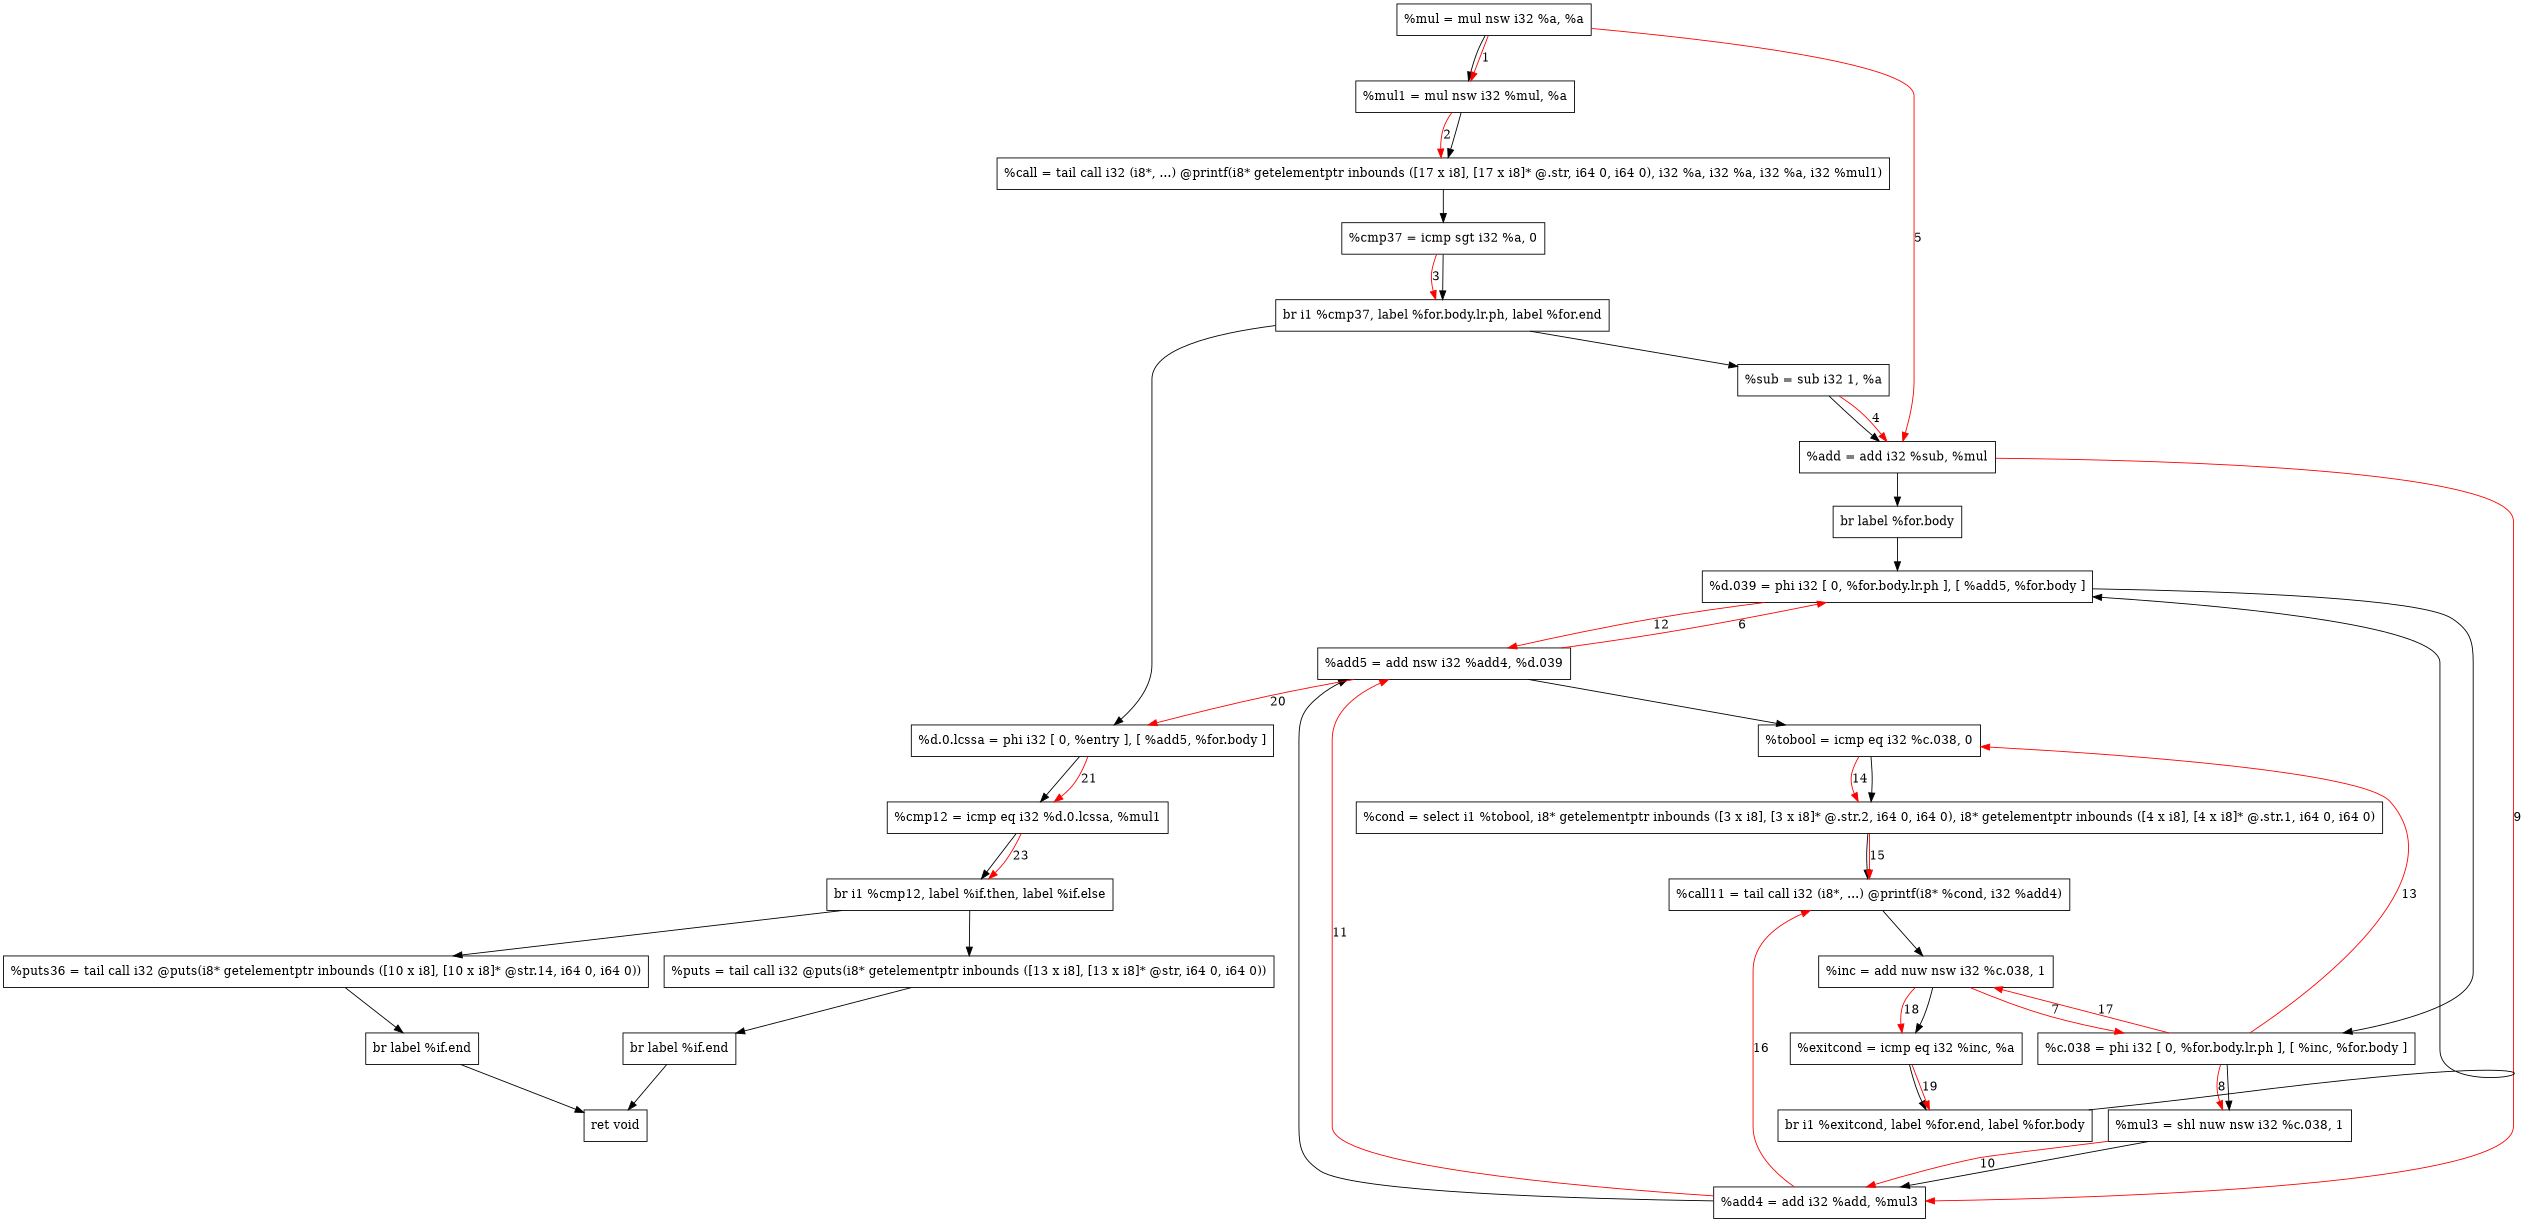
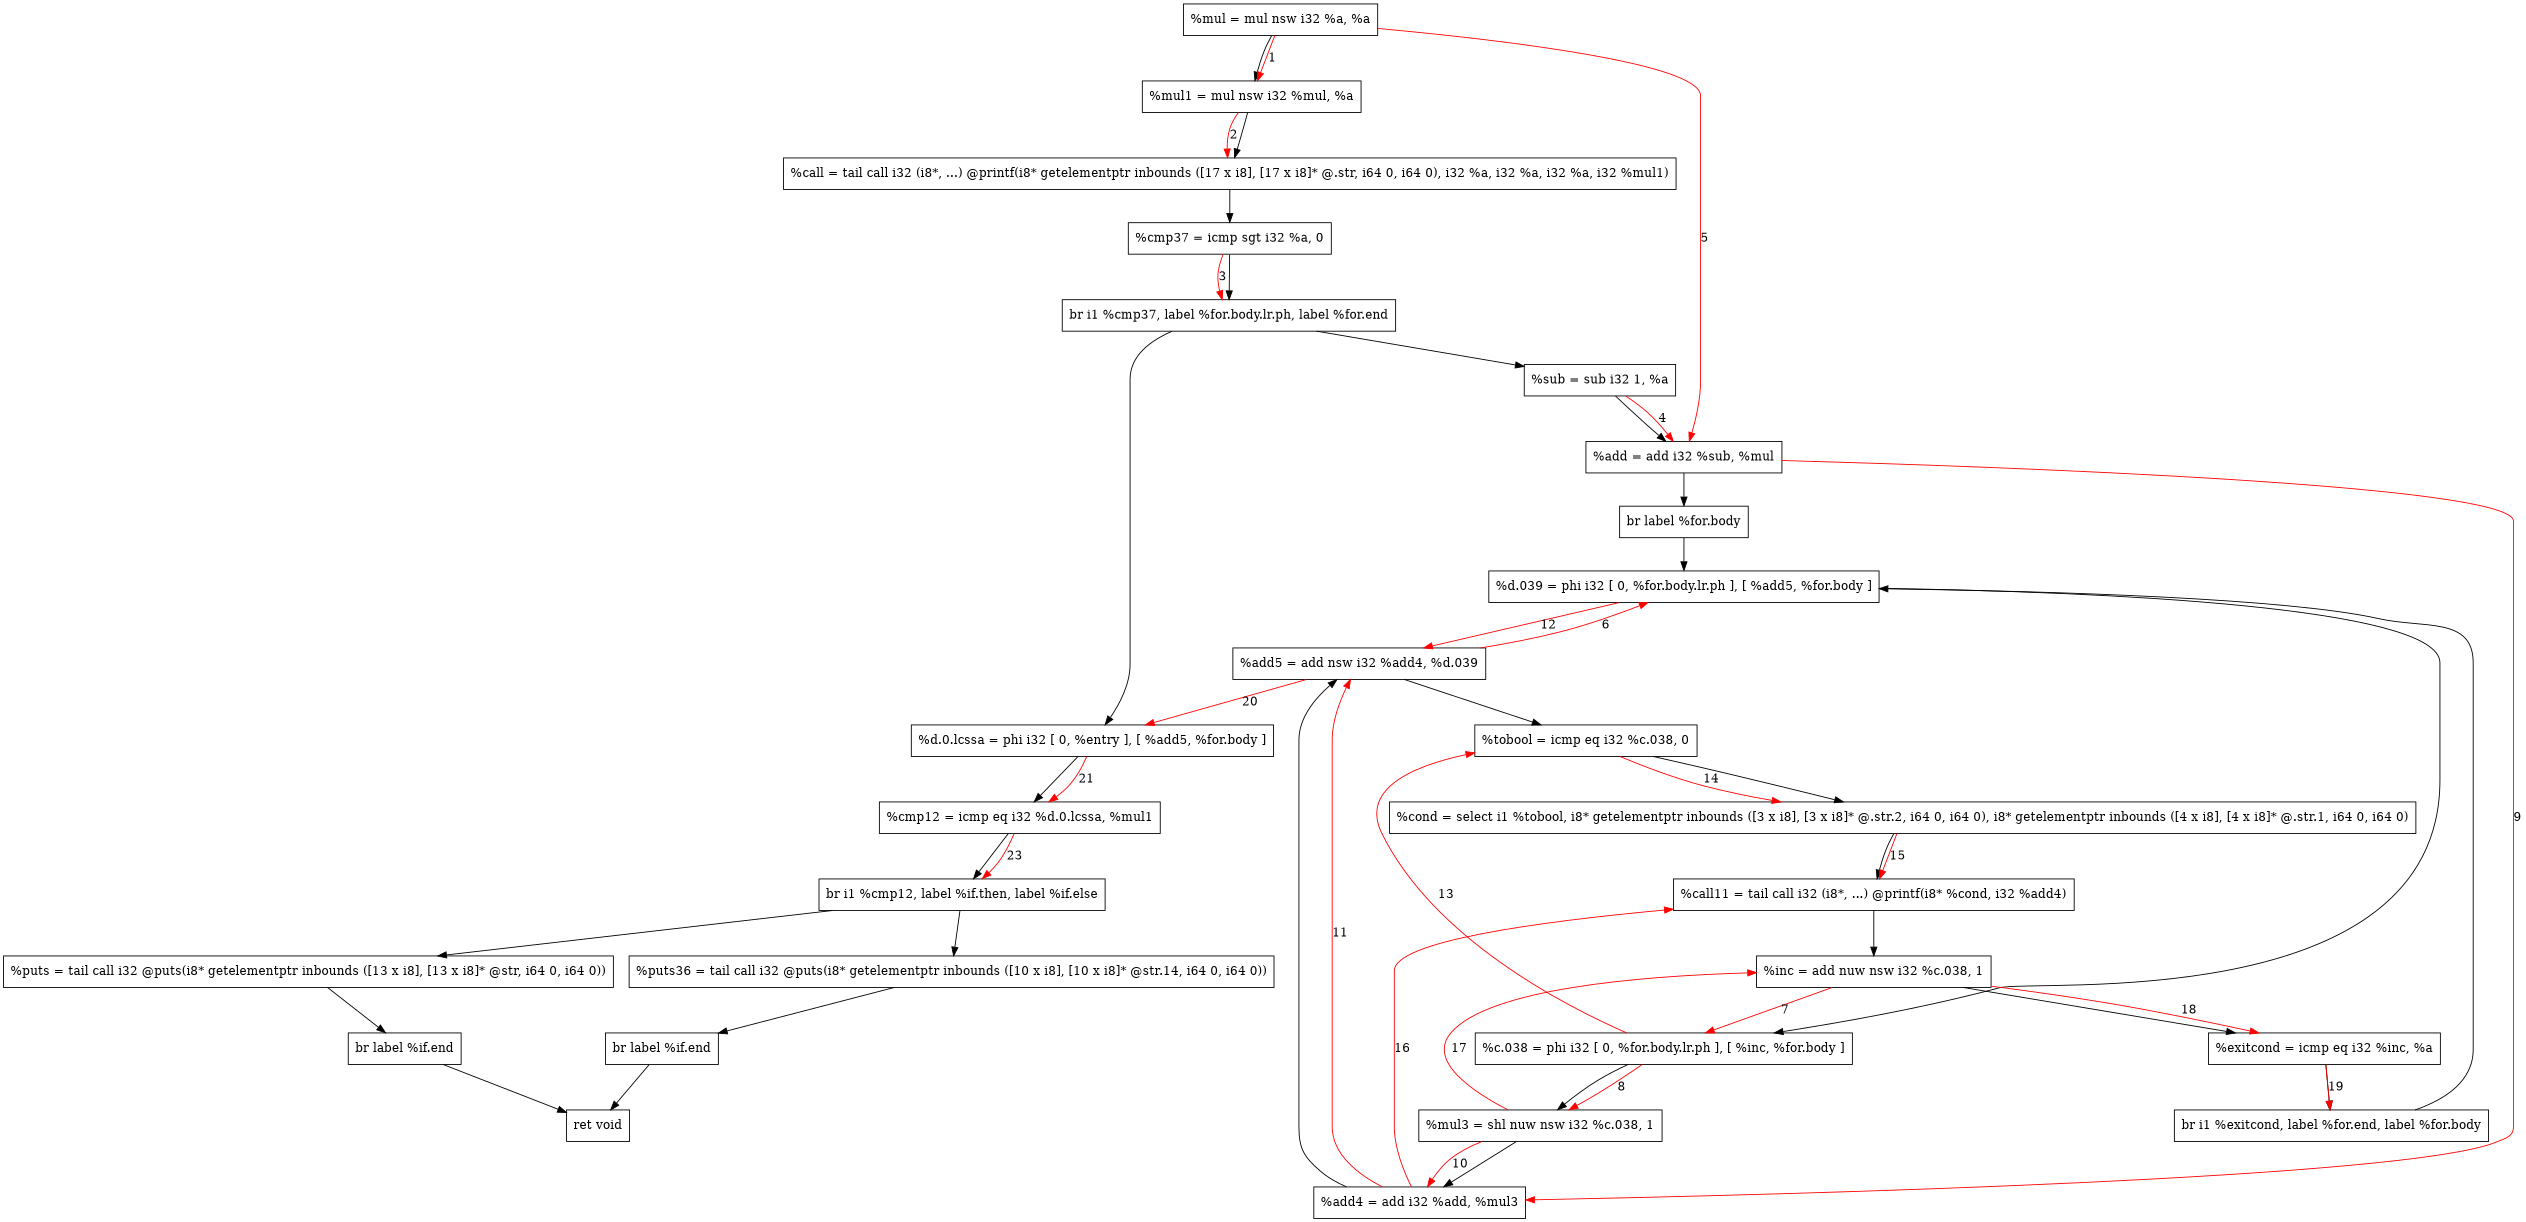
edge "%c.038 = phi i32 [ 0, %for.body.lr.ph ], [ %inc, %for.body ]" -> "%inc = add nuw nsw i32 %c.038, 1": now "%mul3 = shl nuw nsw i32 %c.038, 1" -> "%inc = add nuw nsw i32 %c.038, 1"
